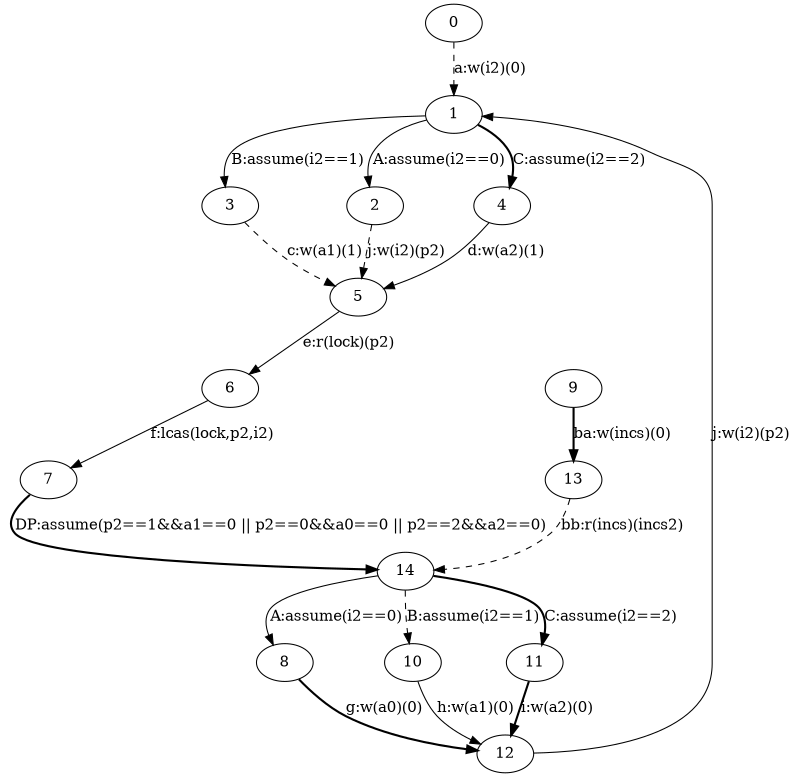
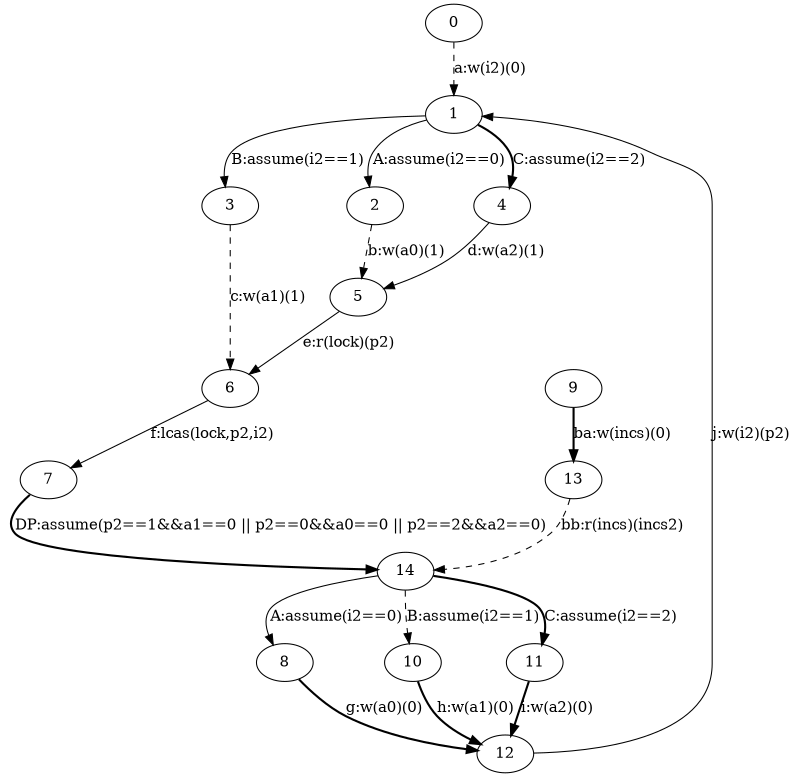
edge "2" -> "5": label "j:w(i2)(p2)" -> "b:w(a0)(1)"
edge "3" -> "5": now "3" -> "6"
edge "10" -> "12": style solid -> bold
